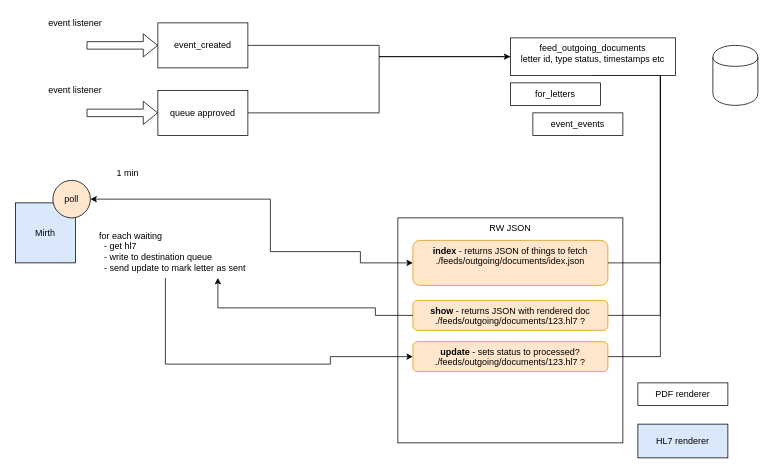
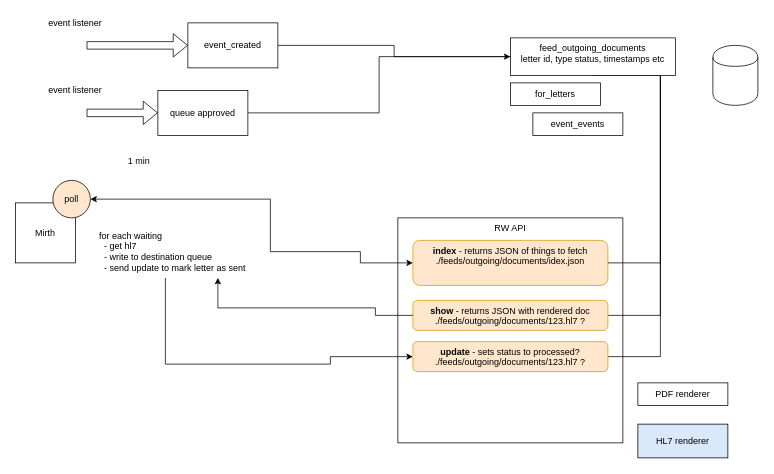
node "event_created": moved (203, 45) -> (233, 45)
node "1 min": moved (128, 173) -> (139, 162)
node "RW JSON": label "RW JSON" -> "RW API"
node "Mirth": fillcolor #dae8fc -> #ffffff
